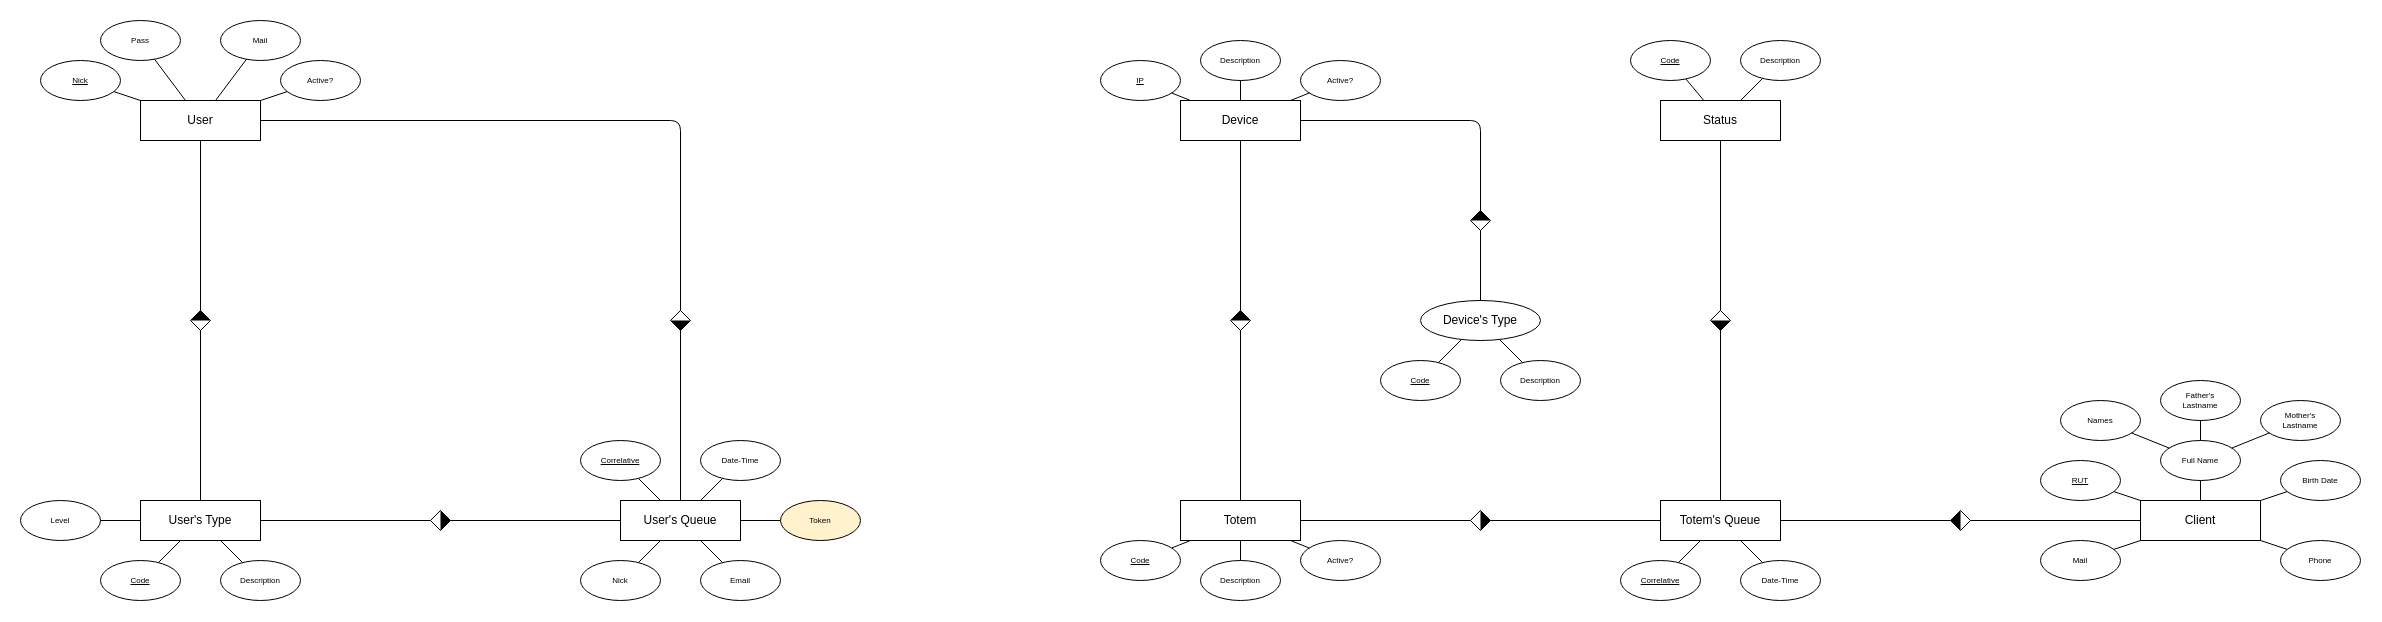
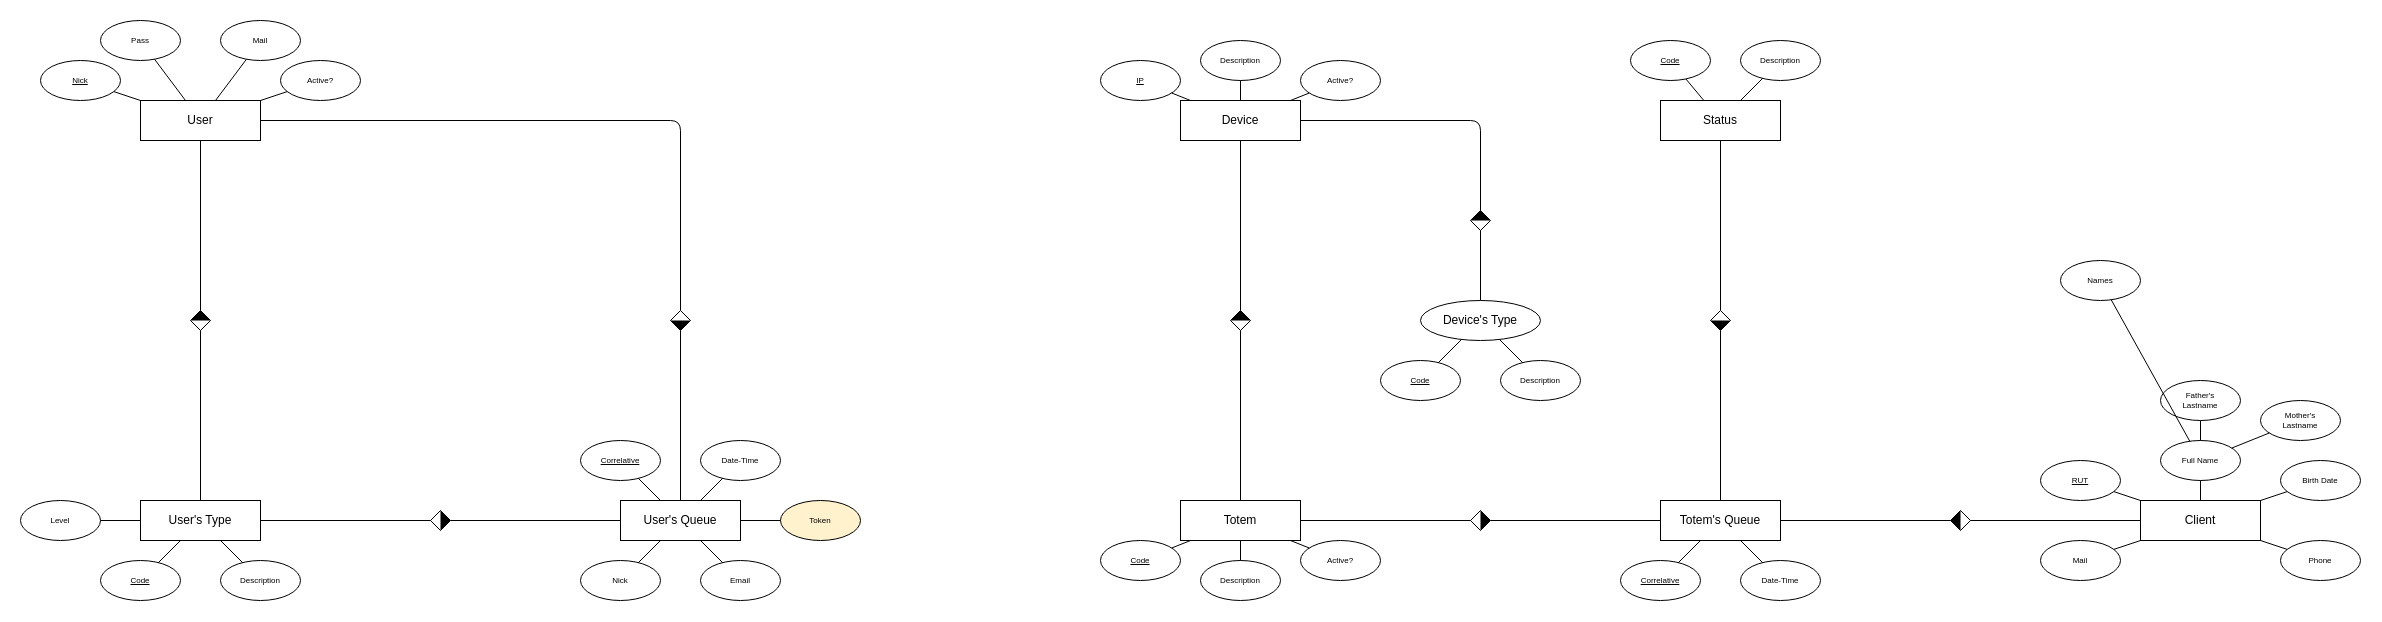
node "Names": moved (2101, 421) -> (2101, 281)
